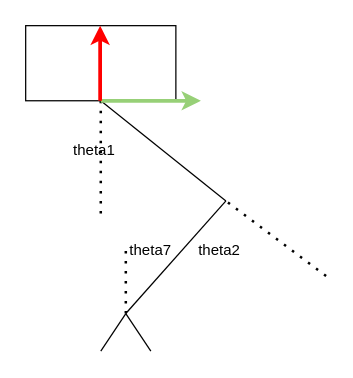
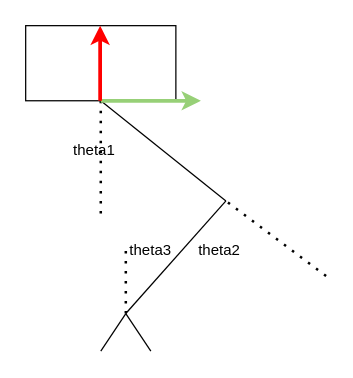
node "theta7": label "theta7" -> "theta3"
